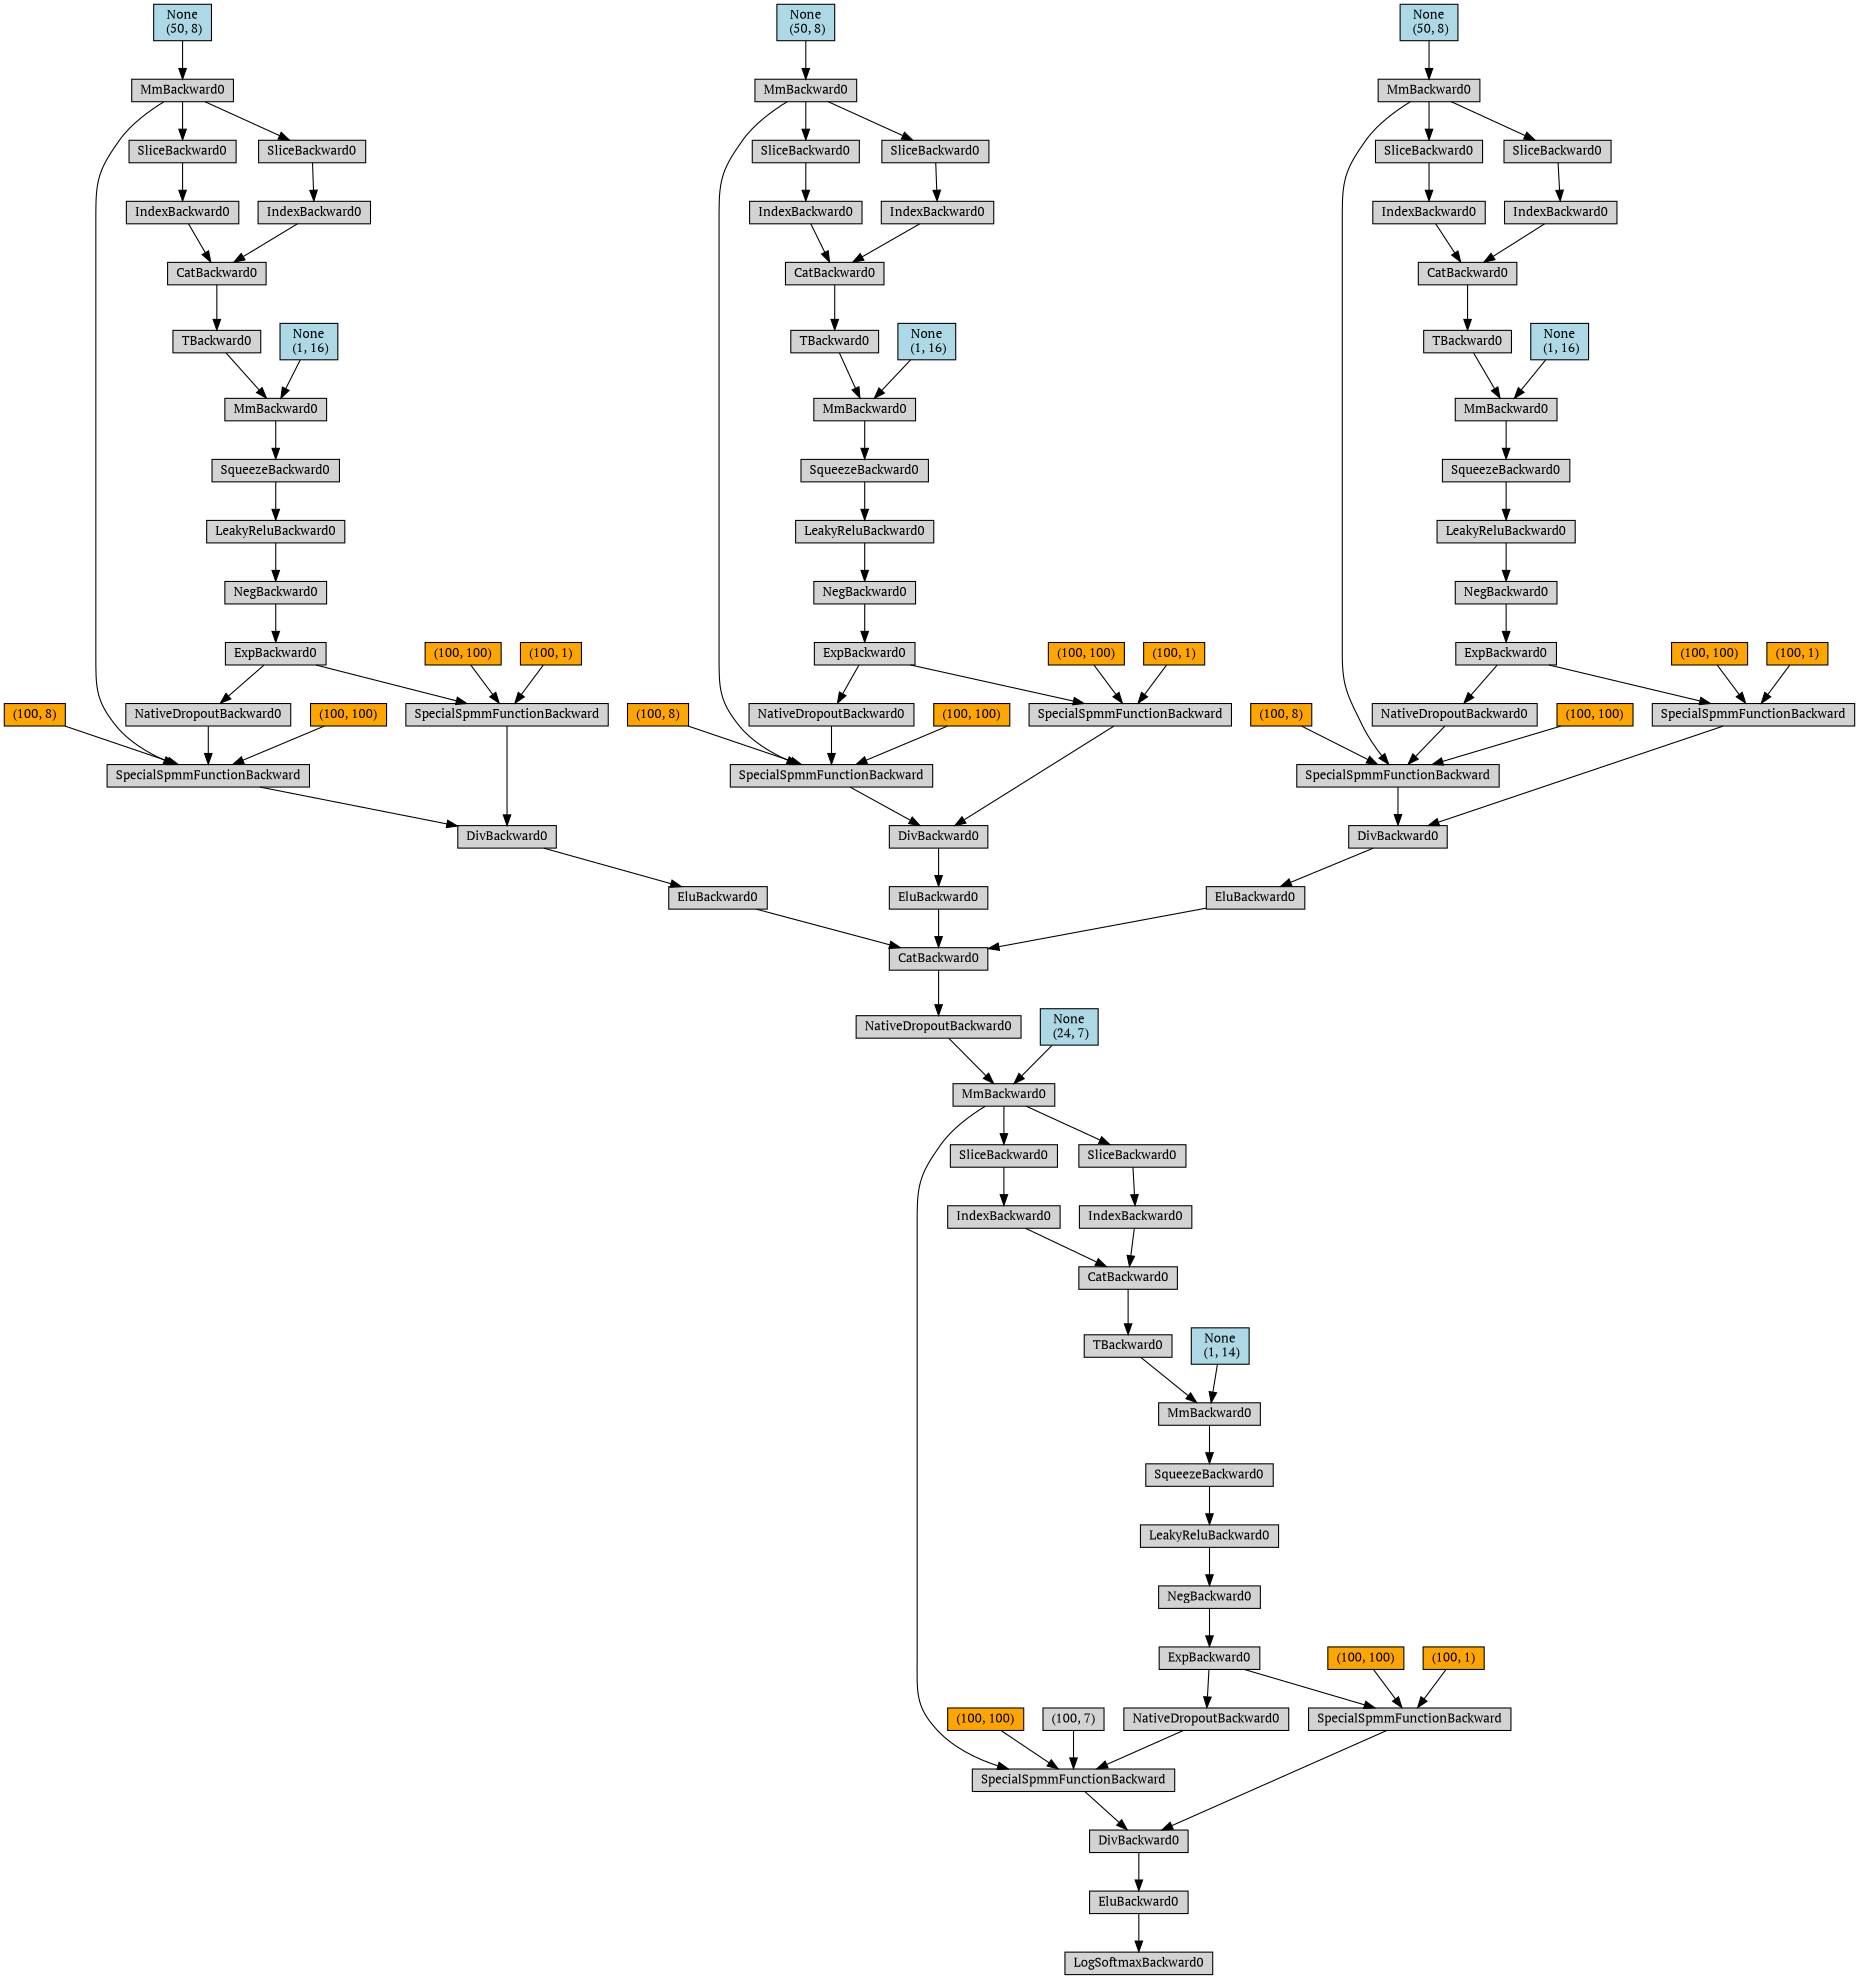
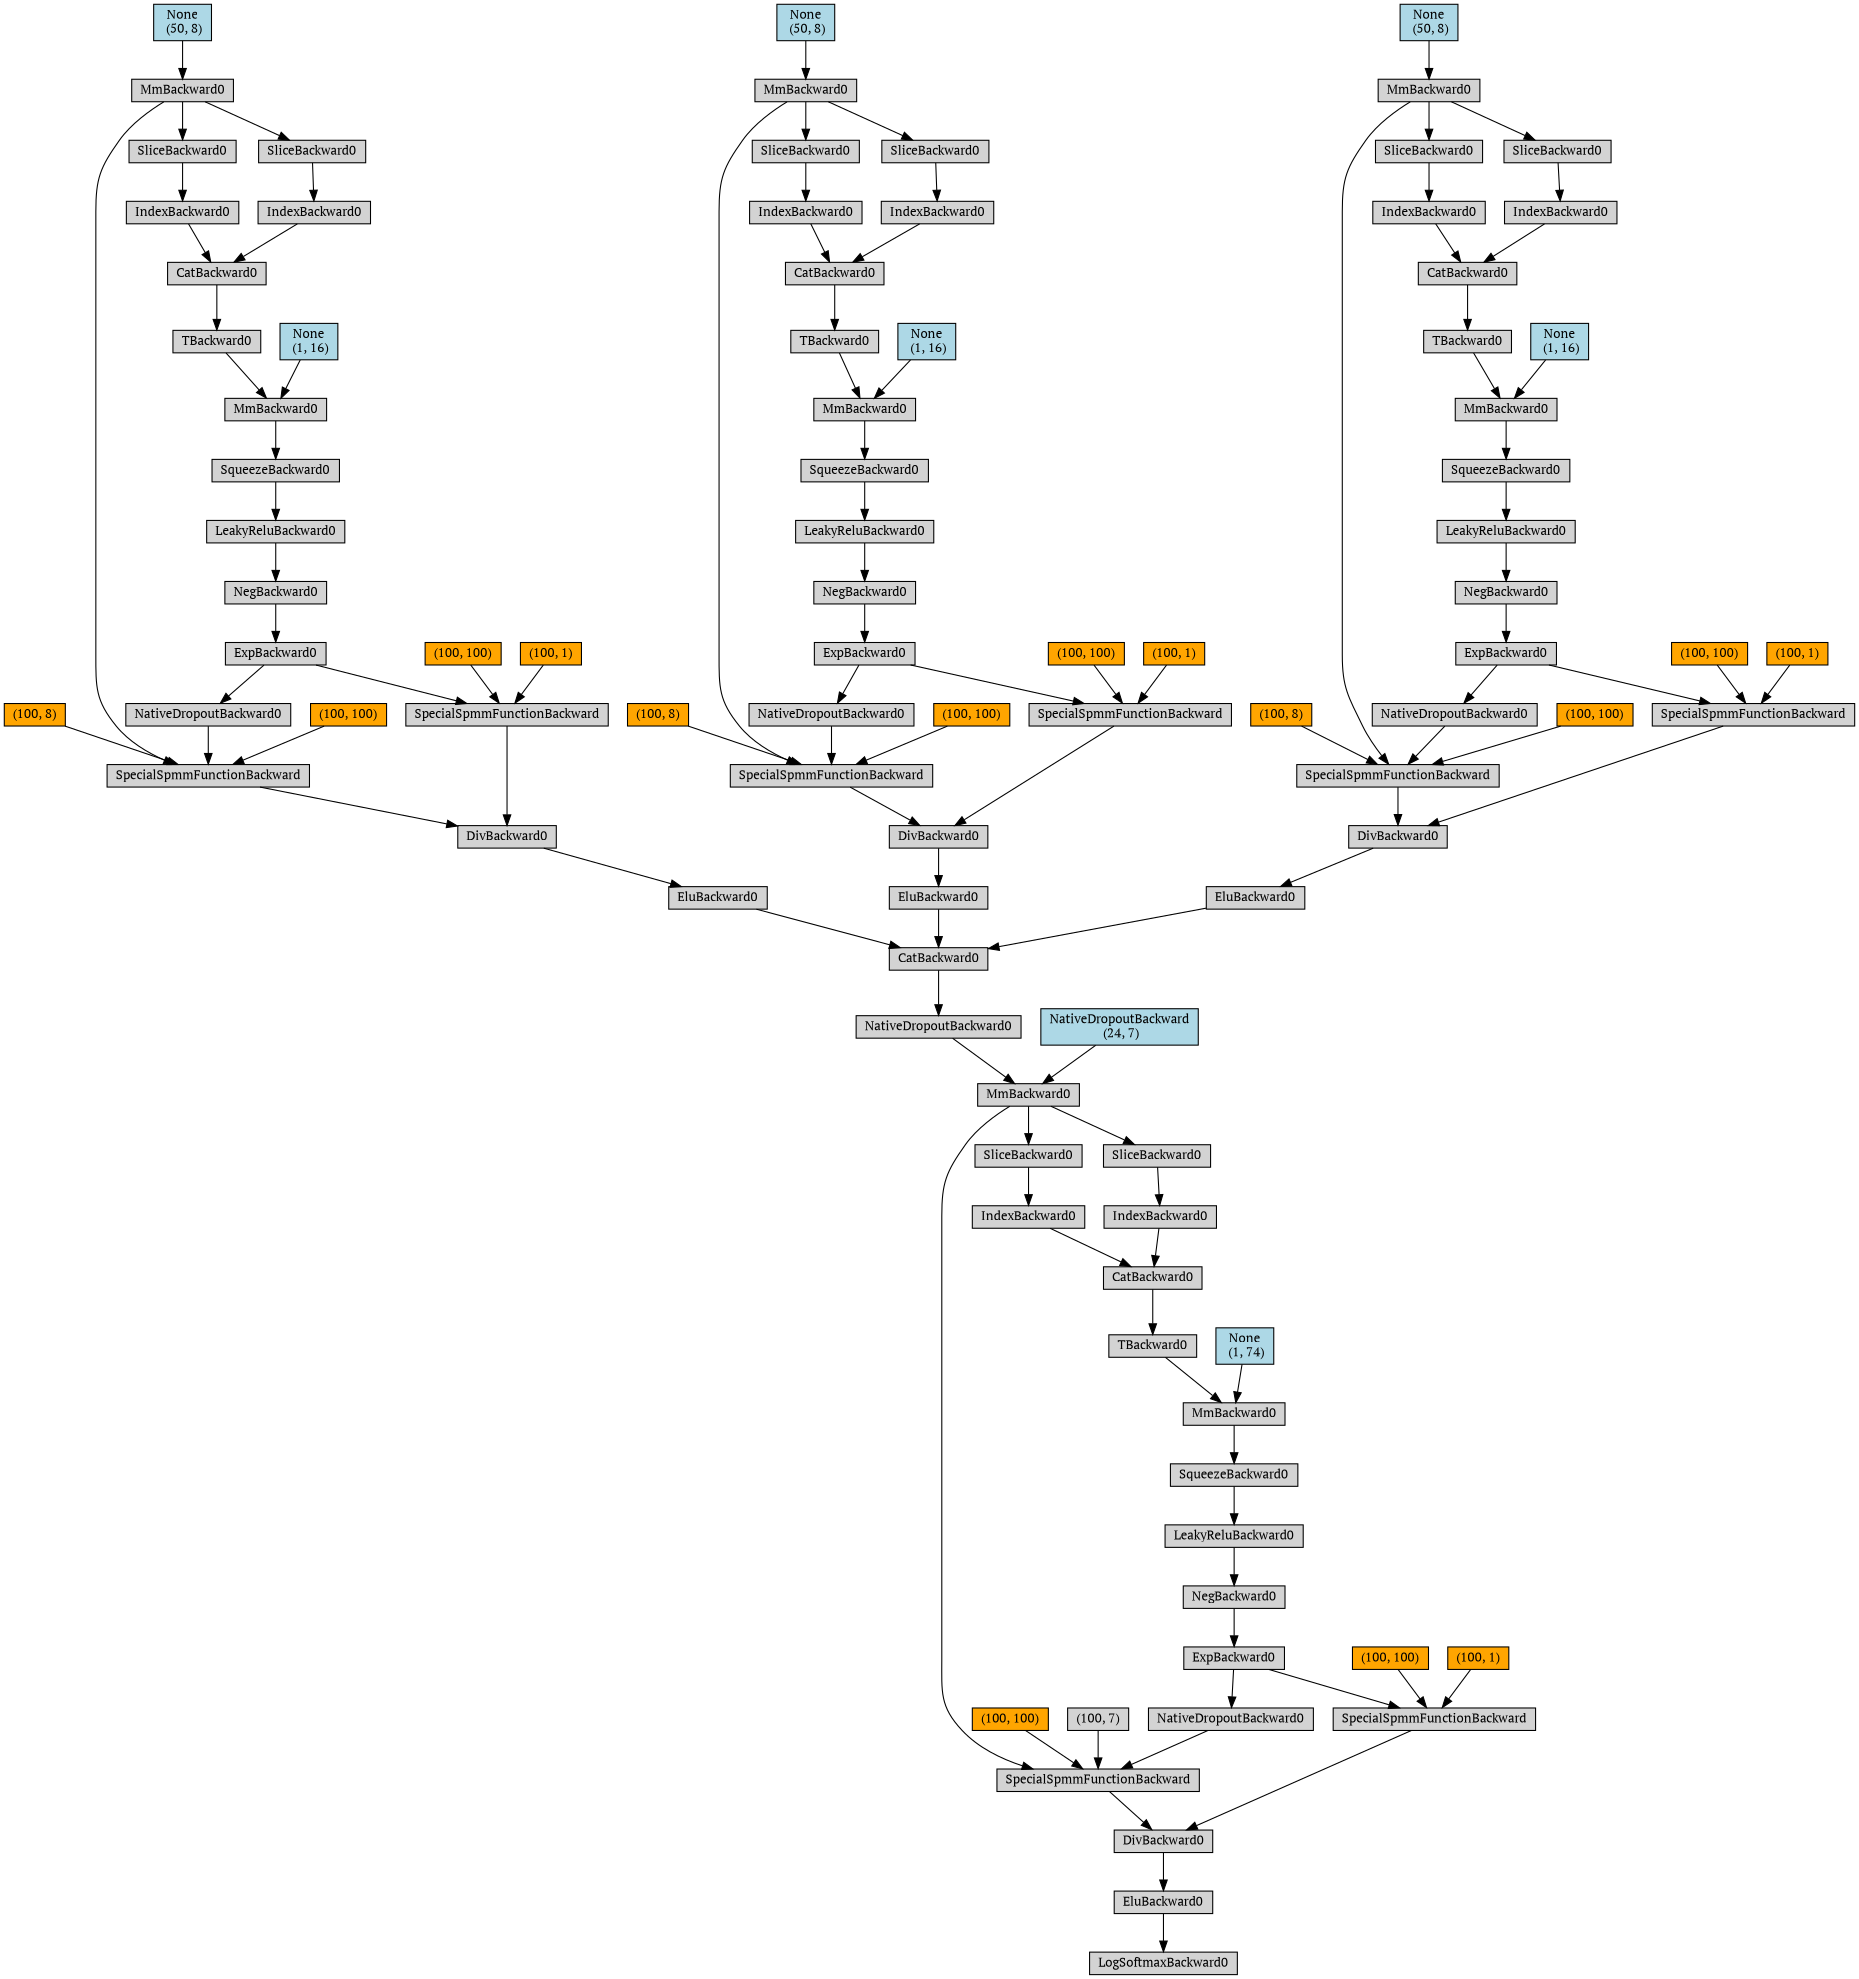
node "None (24, 7)": label "None (24, 7)" -> "NativeDropoutBackward (24, 7)"
node "None (1, 14)": label "None (1, 14)" -> "None (1, 74)"
